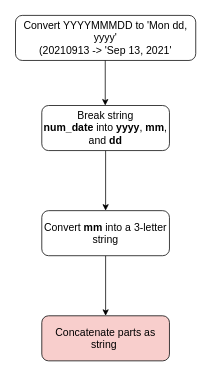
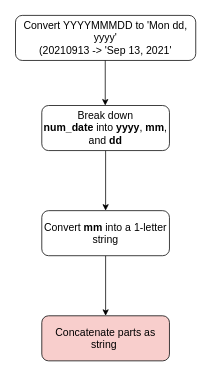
node "Break string num_date into yyyy, mm, and dd": label "Break string num_date into yyyy, mm, and dd" -> "Break down num_date into yyyy, mm, and dd"
node "Convert mm into a 3-letter string": label "Convert mm into a 3-letter string" -> "Convert mm into a 1-letter string"
